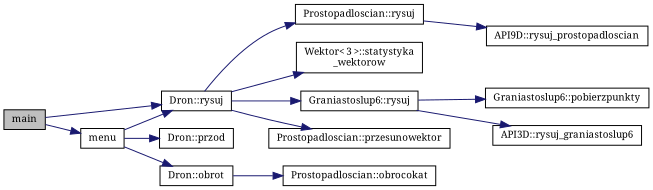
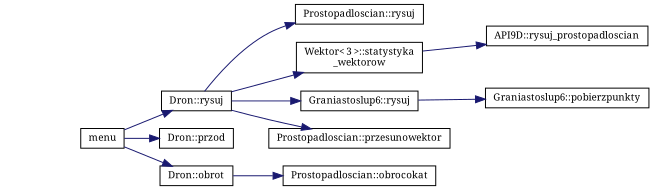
edge "Prostopadloscian::rysuj" -> "API9D::rysuj_prostopadloscian": now "Wektor< 3 >::statystyka _wektorow" -> "API9D::rysuj_prostopadloscian"
node "main": removed
node "API3D::rysuj_graniastoslup6": removed
